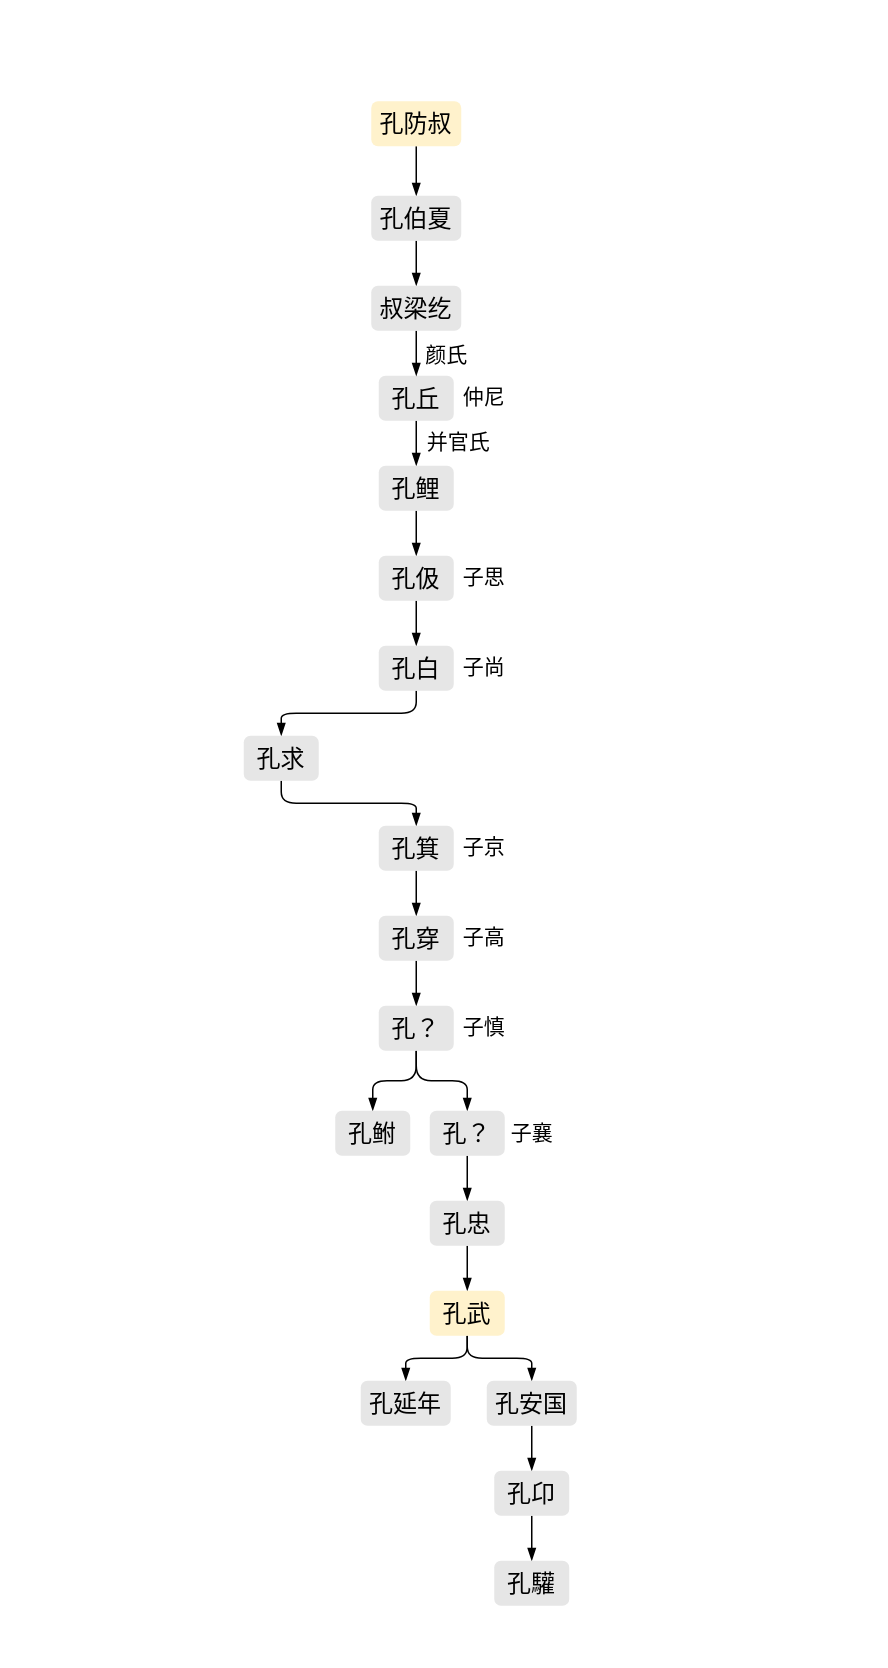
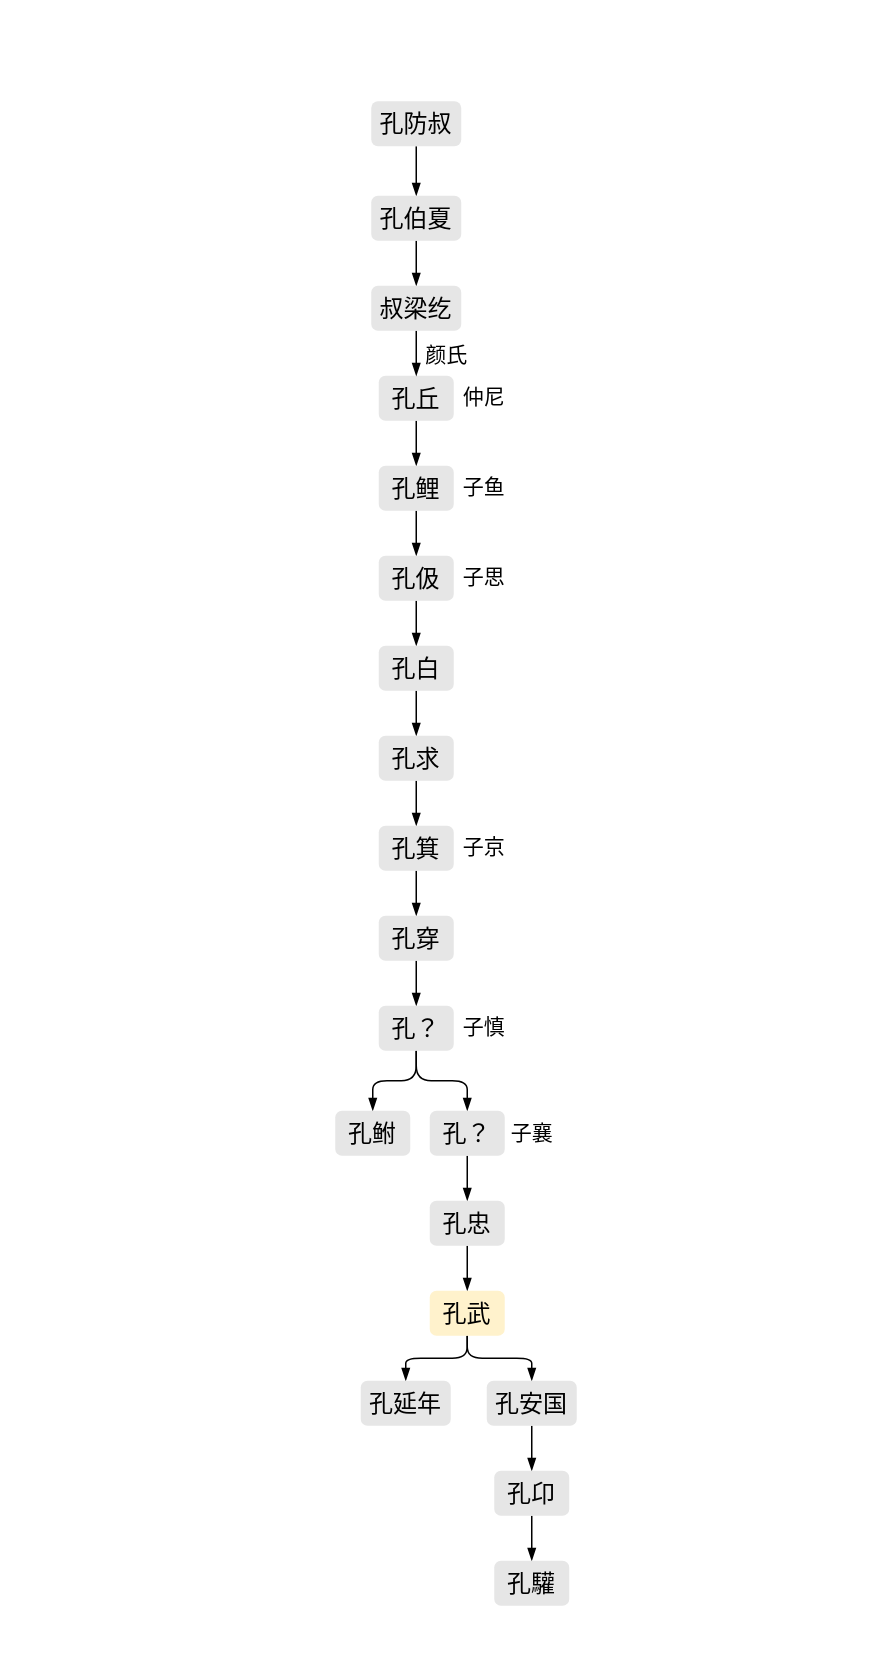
node "孔防叔": fillcolor #fff2cc -> #e6e6e6
node "并官氏": removed
node "子鱼": added
node "子尚": removed
node "孔求": moved (281, 758) -> (416, 758)
node "子高": removed
